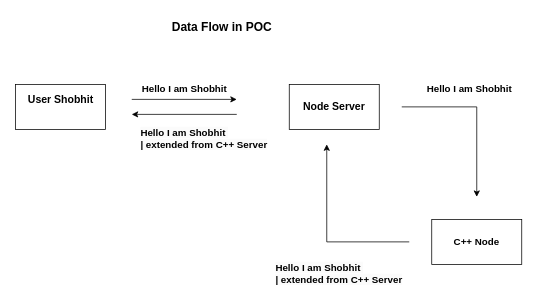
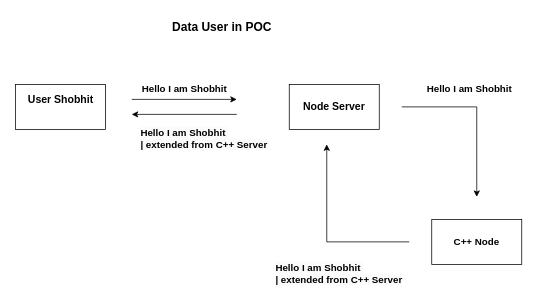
node "Data Flow in POC": label "Data Flow in POC" -> "Data User in POC"
